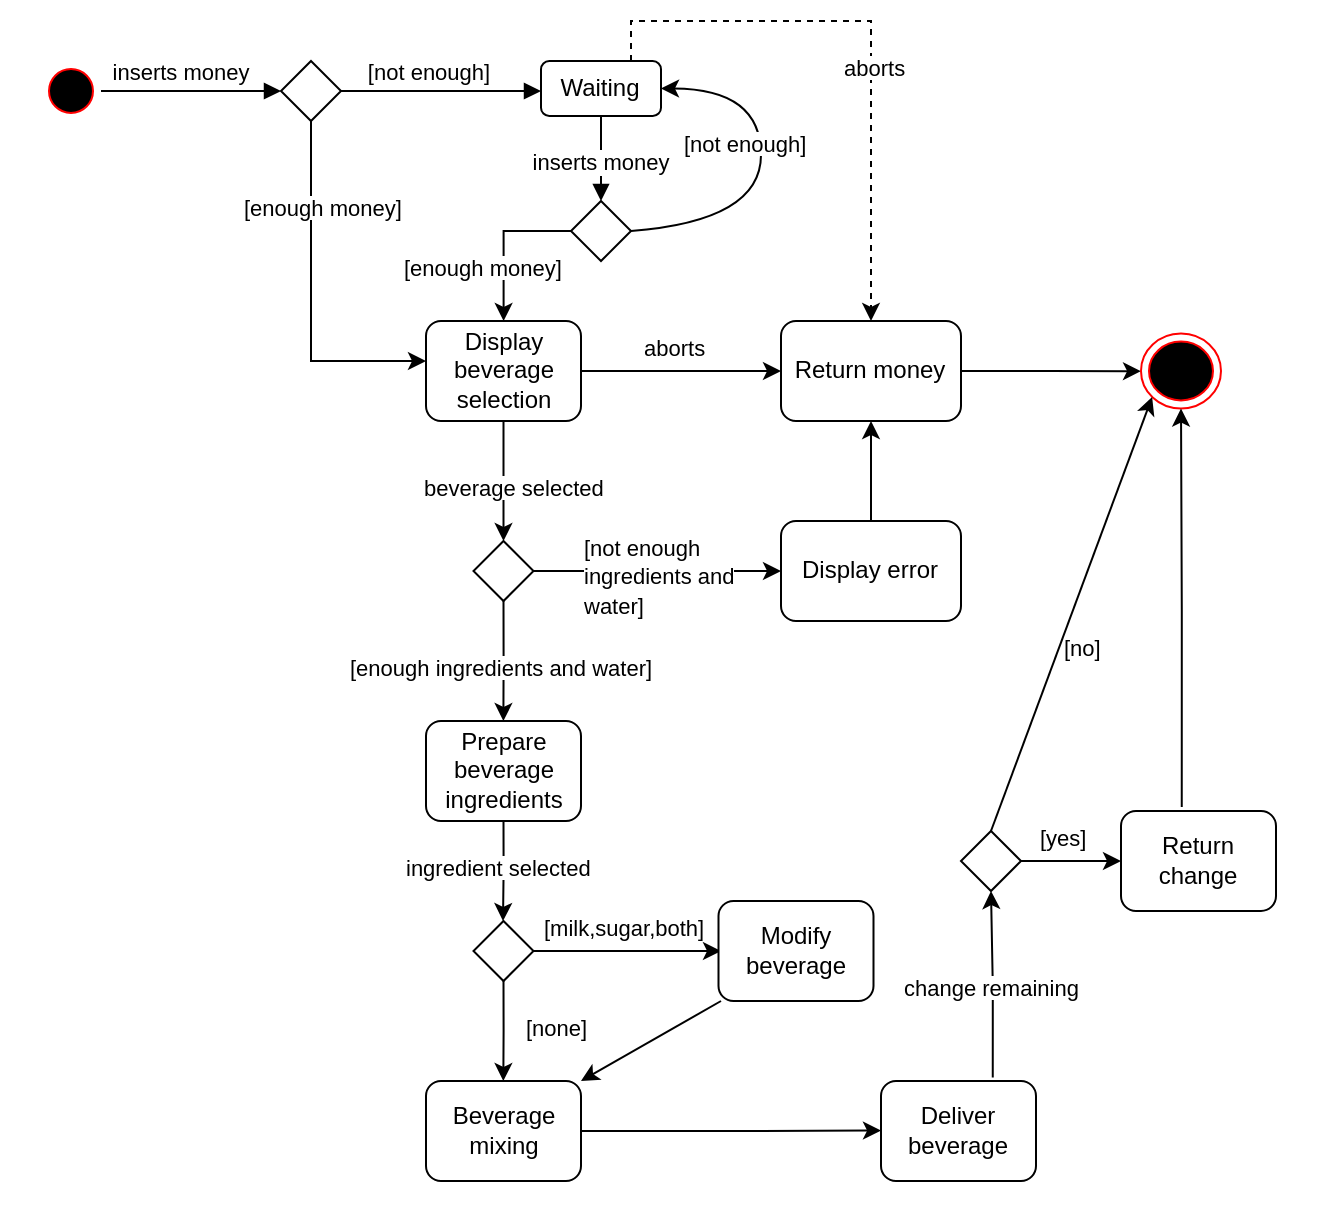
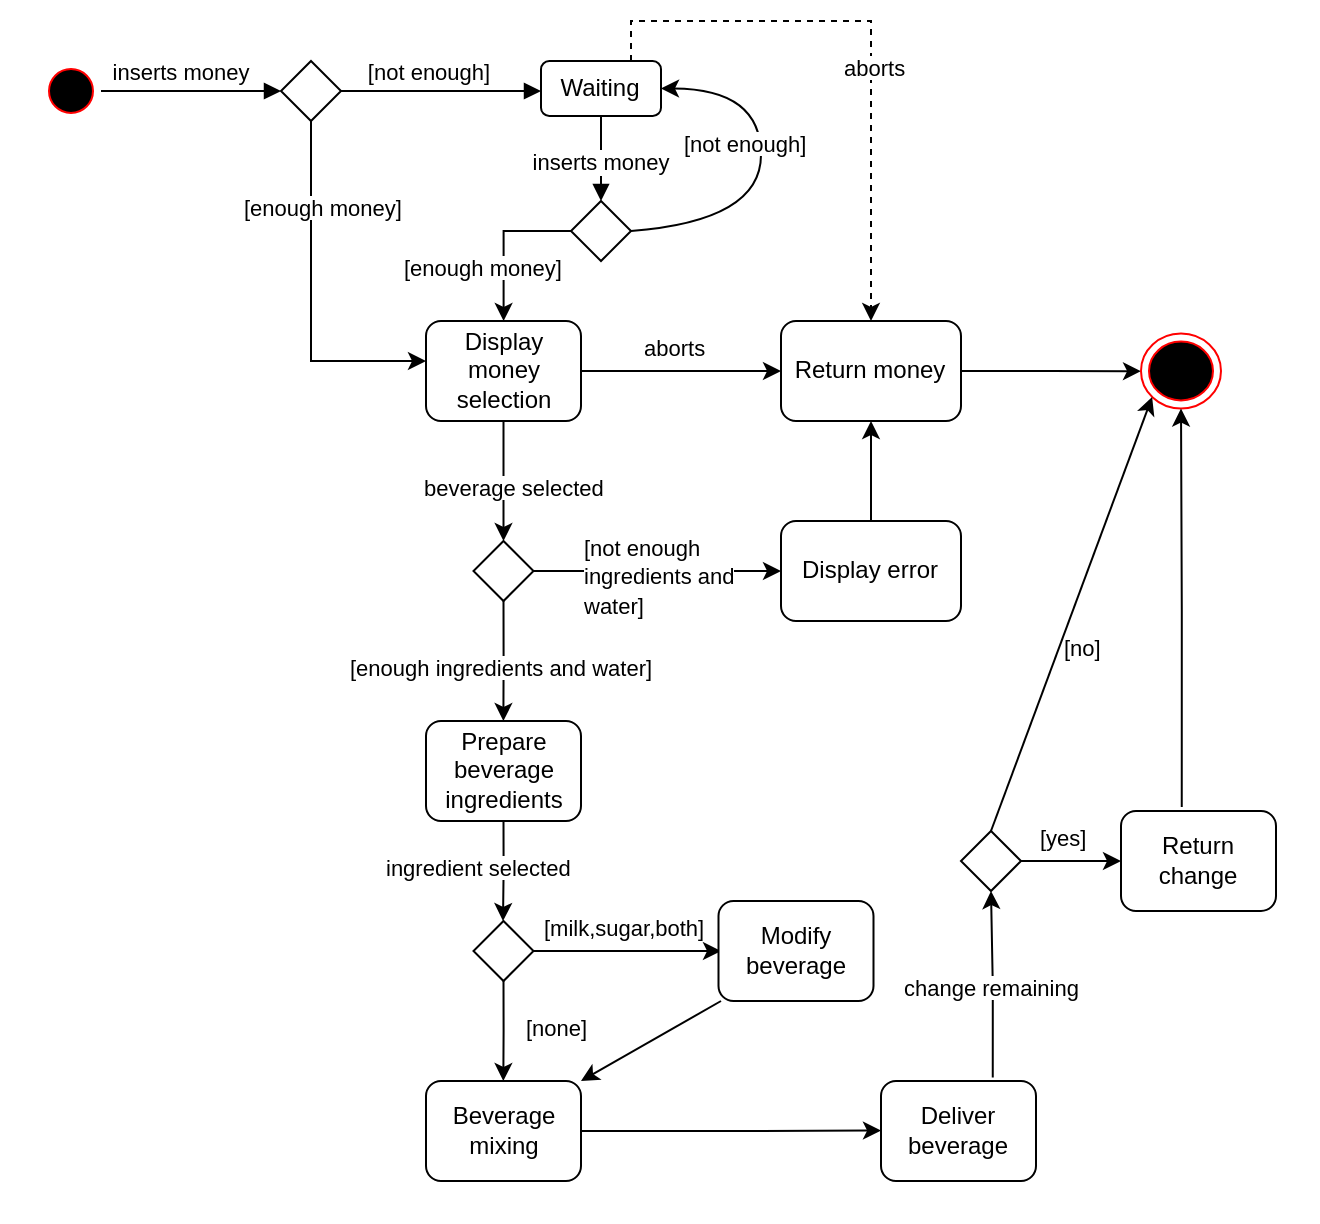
node "Display beverage selection": label "Display beverage selection" -> "Display money selection"
node "ingredient selected": moved (504, 861) -> (484, 861)
